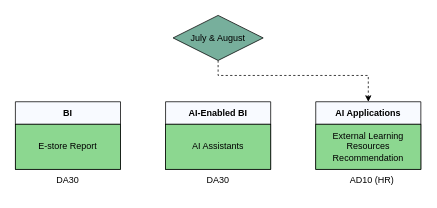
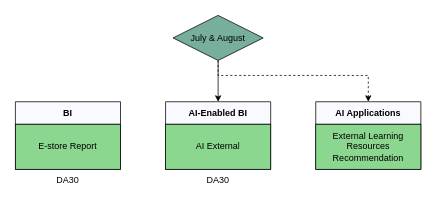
edge "July & August" -> "AI-Enabled BI": added
node "AI Assistants": label "AI Assistants" -> "AI External"
node "AD10 (HR)": removed
